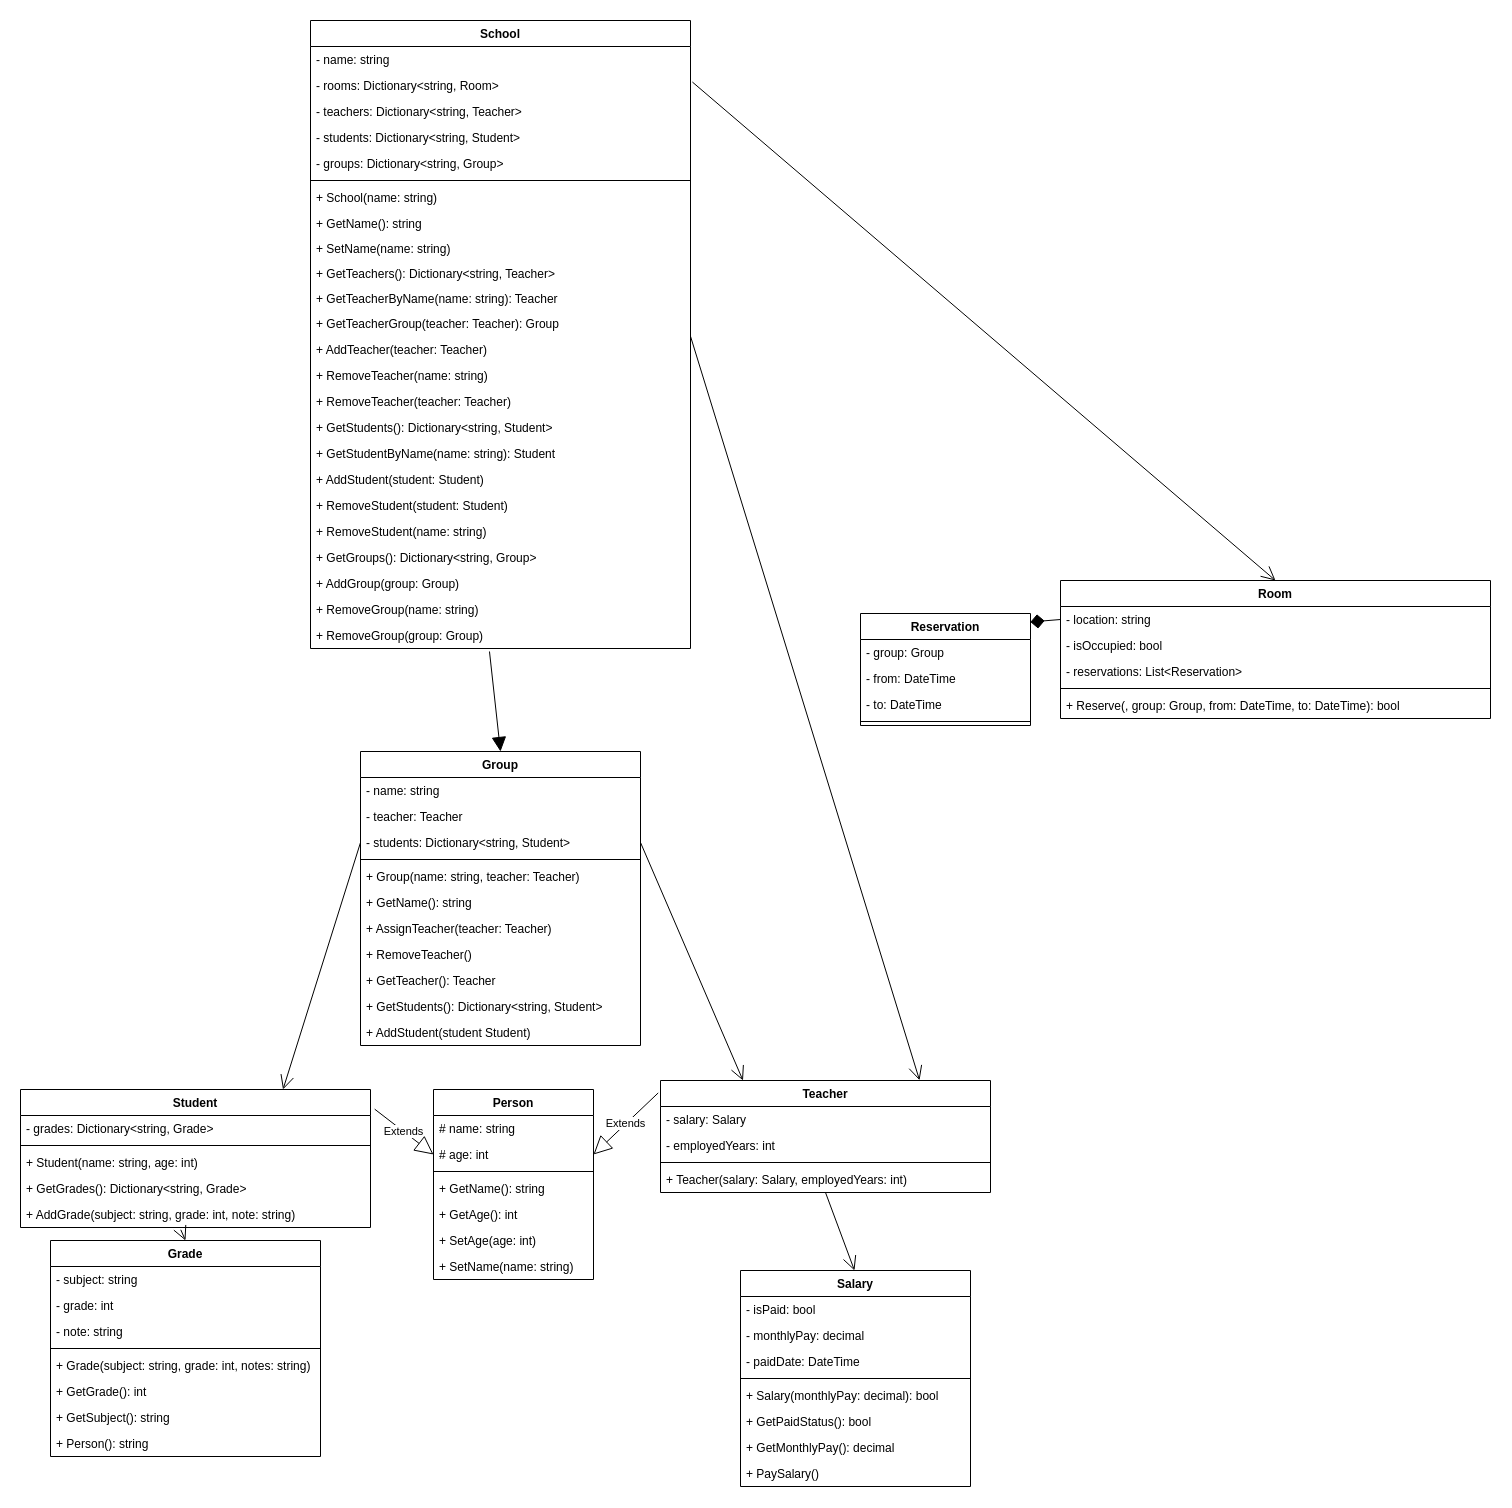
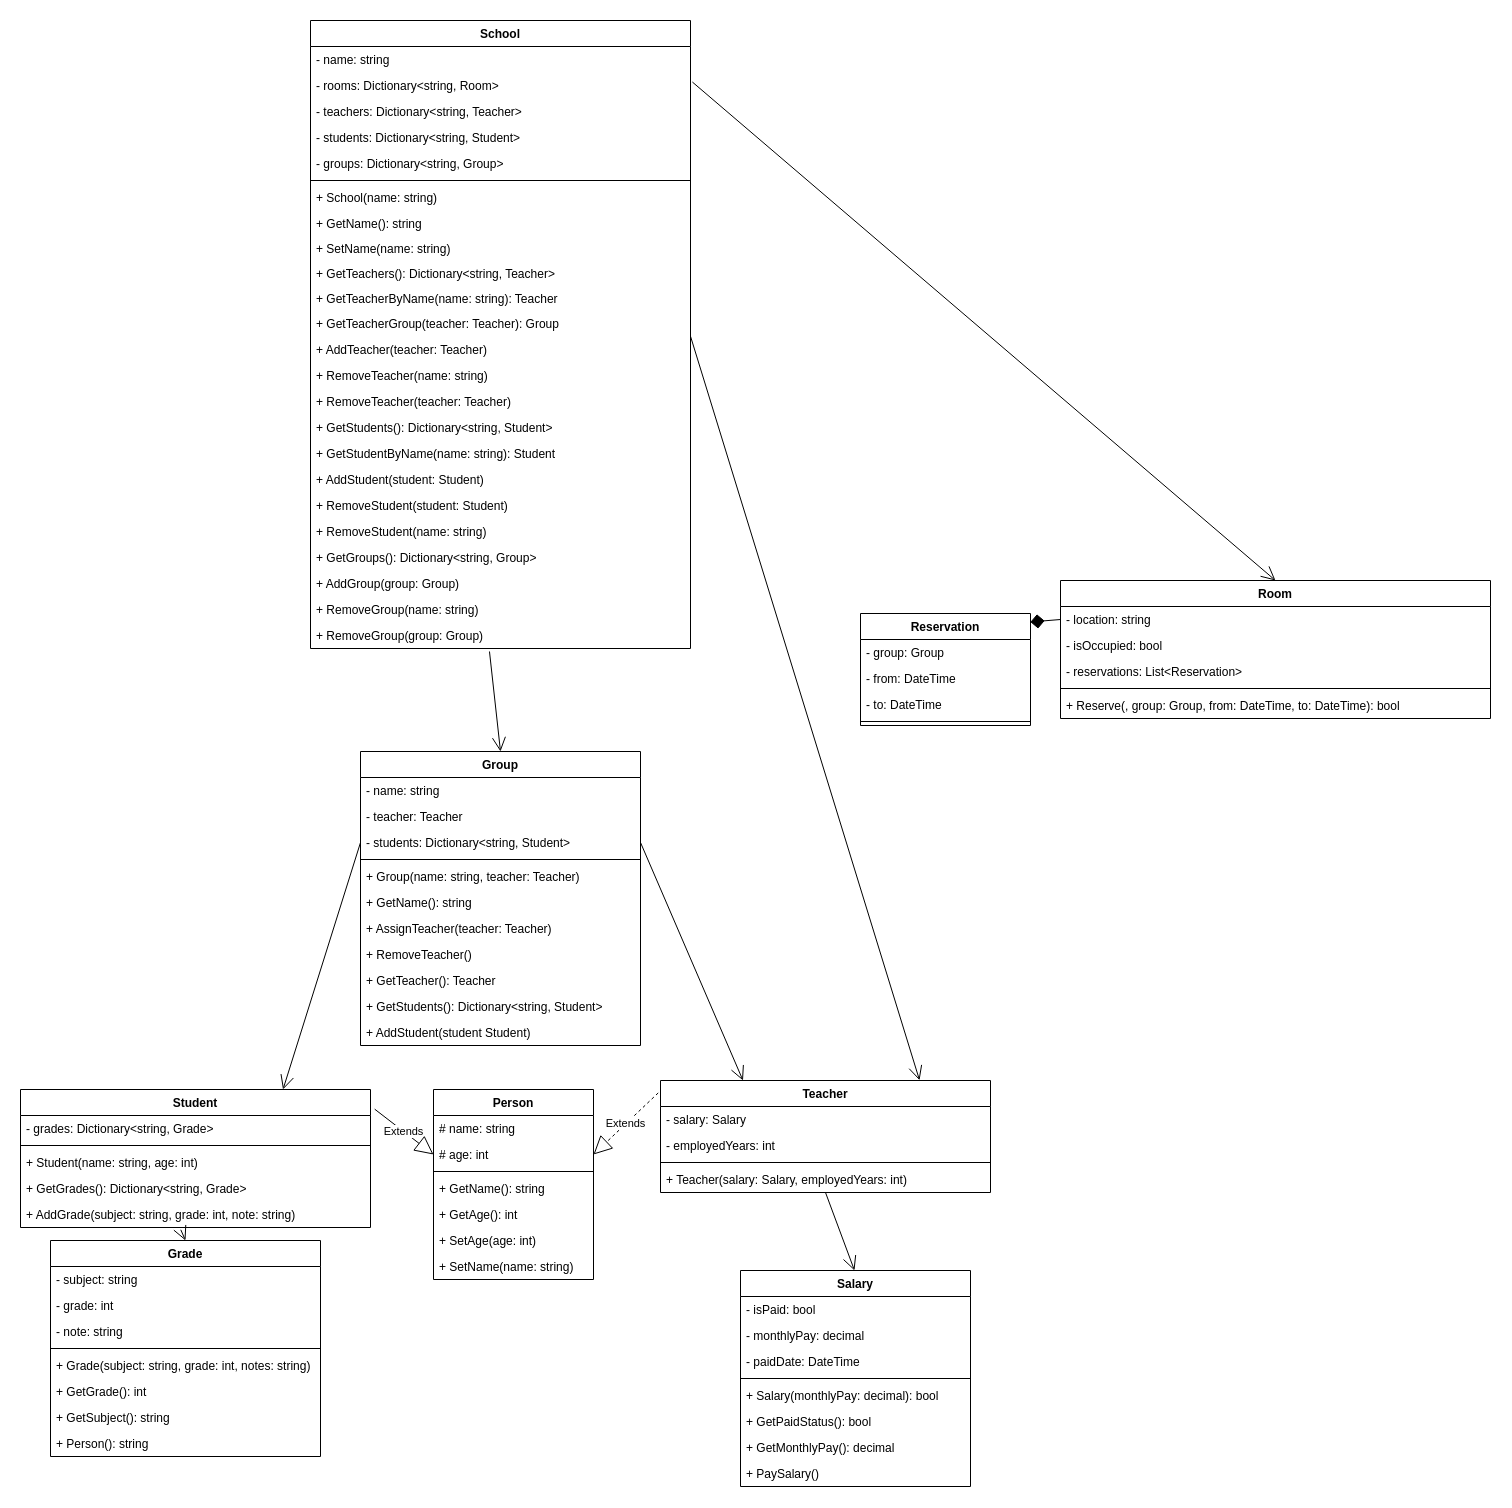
edge "+ RemoveGroup(group: Group)" -> "Group": arrowhead block -> open
edge "Teacher" -> "# age: int": style solid -> dashed
